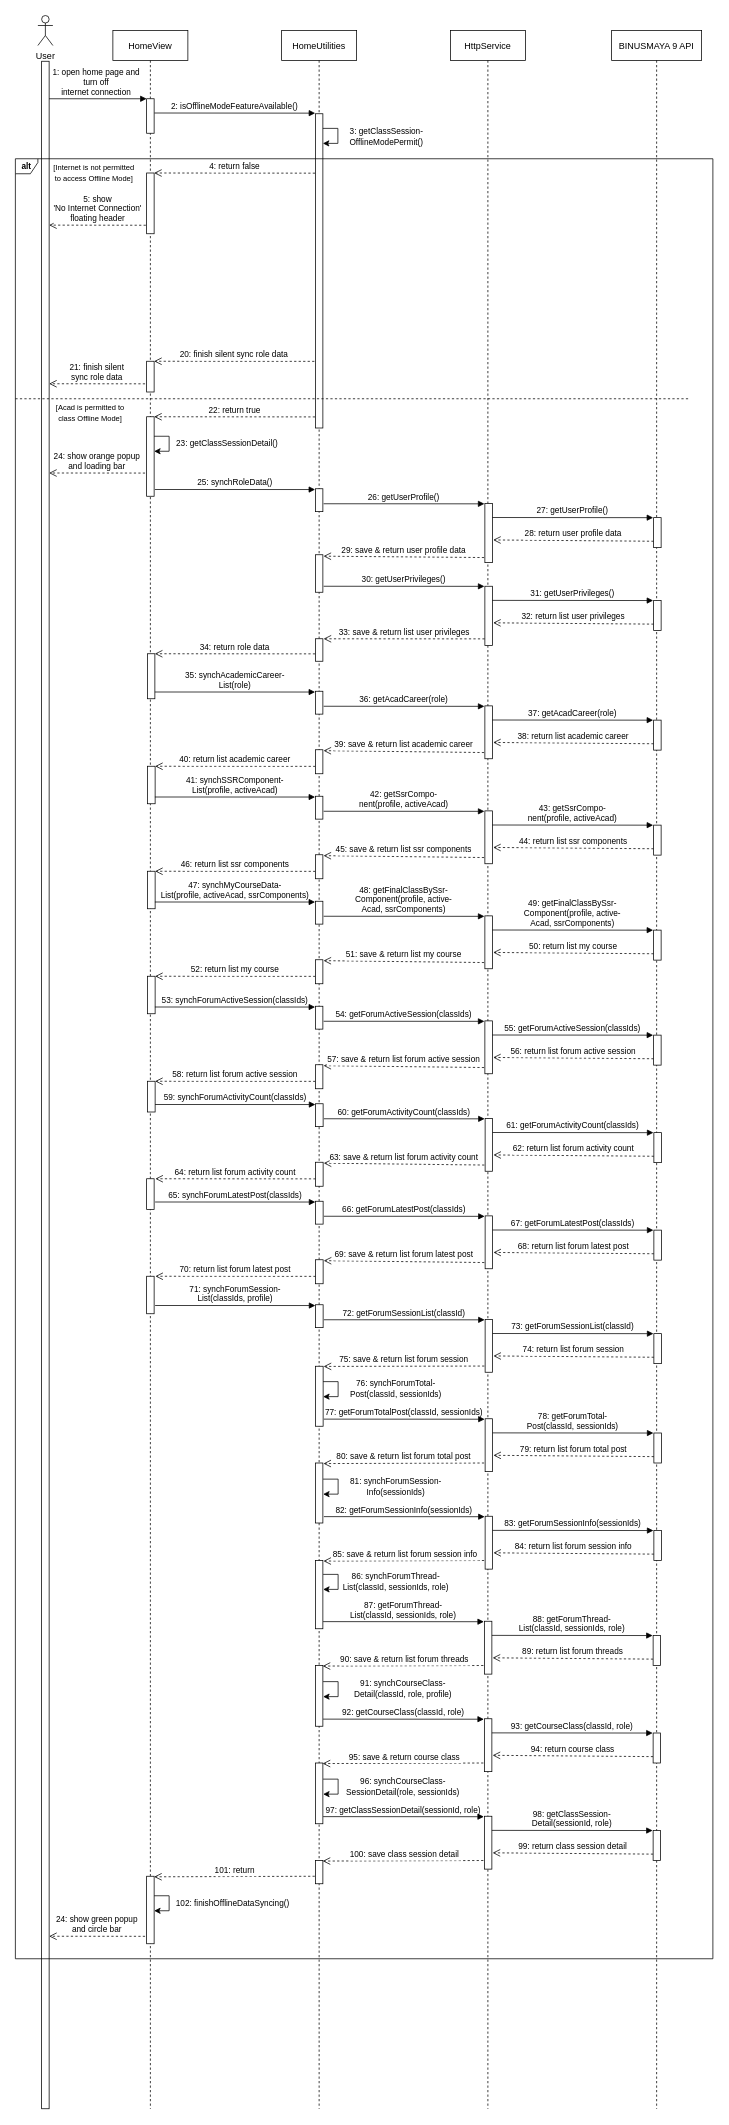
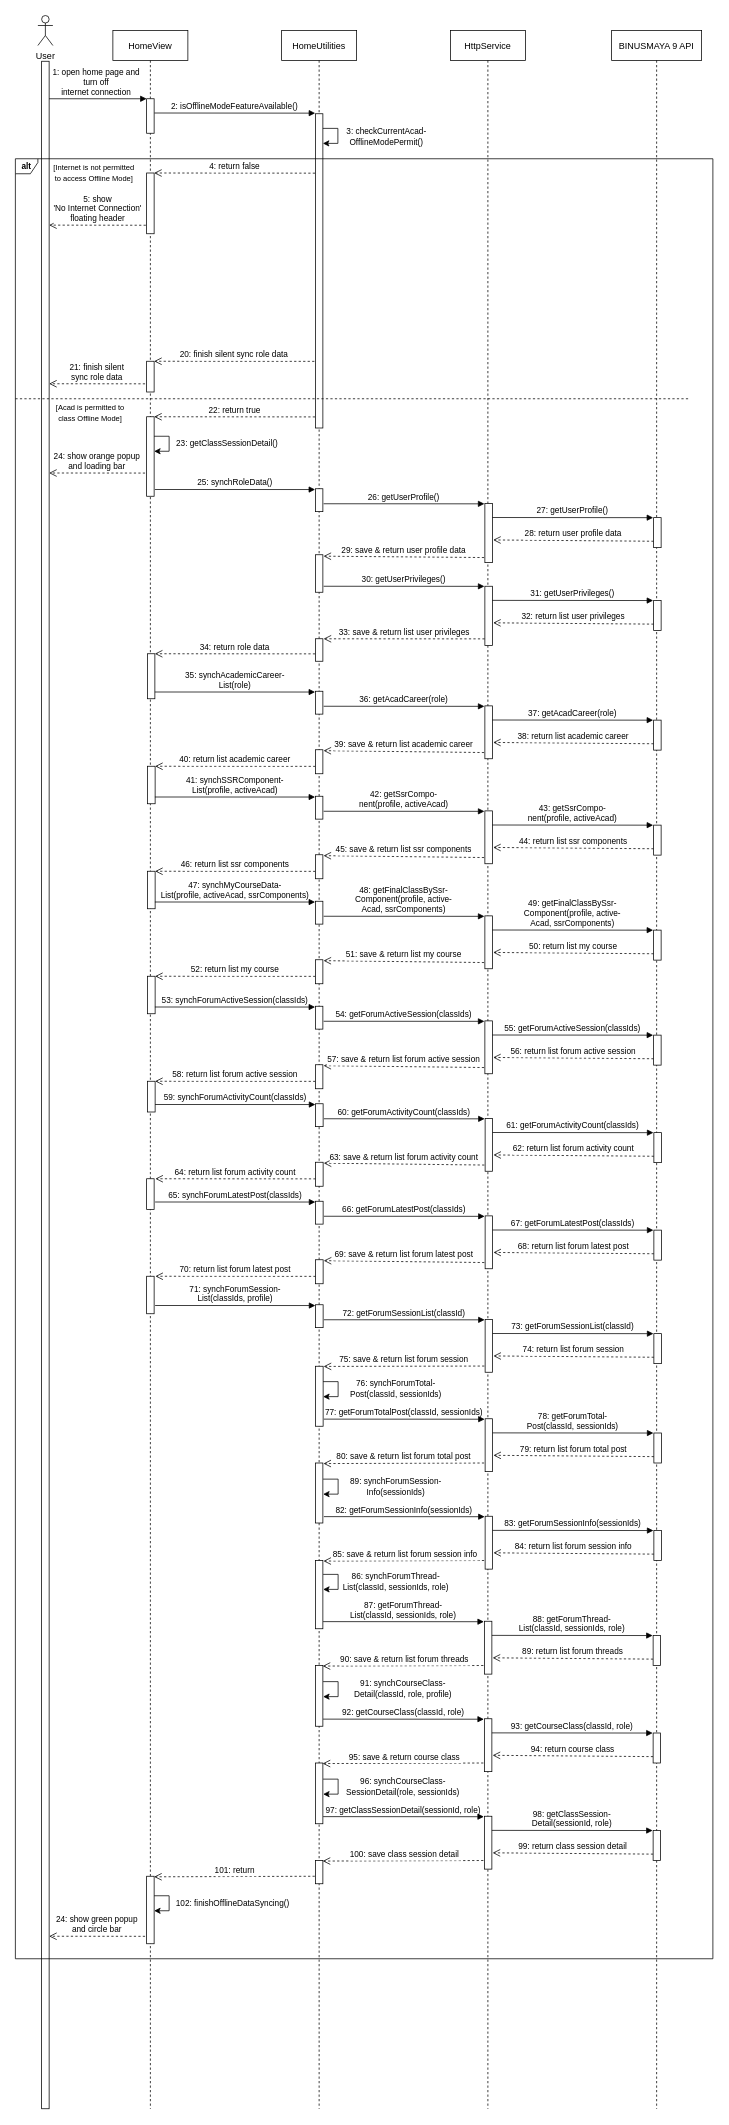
node "3: getClassSession- OfflineModePermit()": label "3: getClassSession- OfflineModePermit()" -> "3: checkCurrentAcad- OfflineModePermit()"
node "81: synchForumSession-Info(sessionIds)": label "81: synchForumSession-Info(sessionIds)" -> "89: synchForumSession-Info(sessionIds)"
